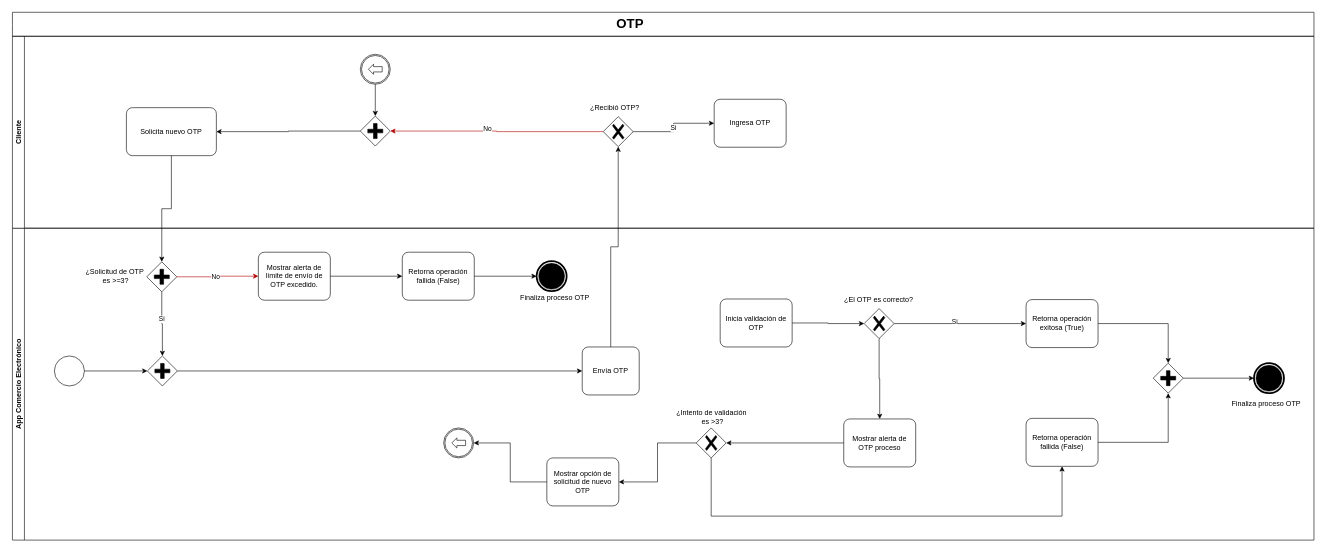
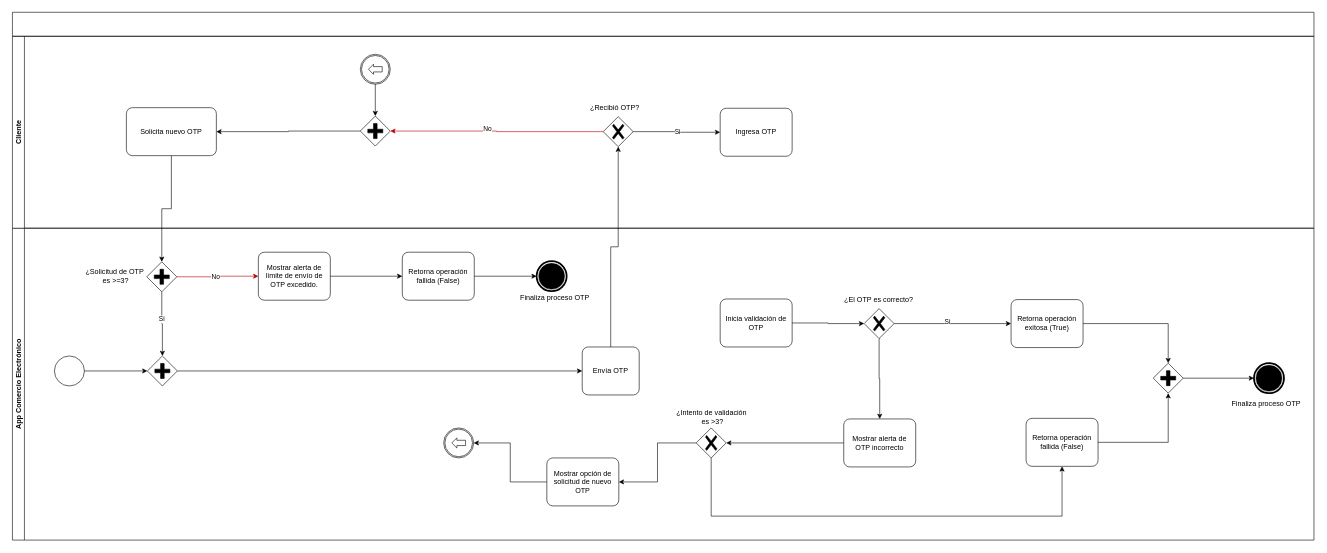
node "OTP": removed
node "Ingresa OTP": moved (750, 123) -> (756, 132)
node "Retorna operación exitosa (True)": moved (1062, 324) -> (1047, 324)
node "Mostrar alerta de OTP proceso": label "Mostrar alerta de OTP proceso" -> "Mostrar alerta de OTP incorrecto"
